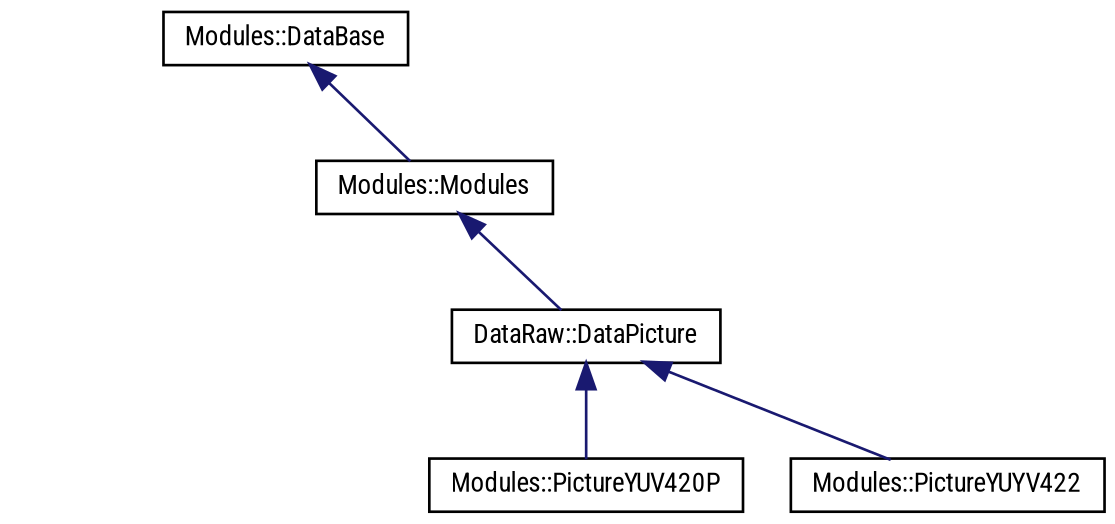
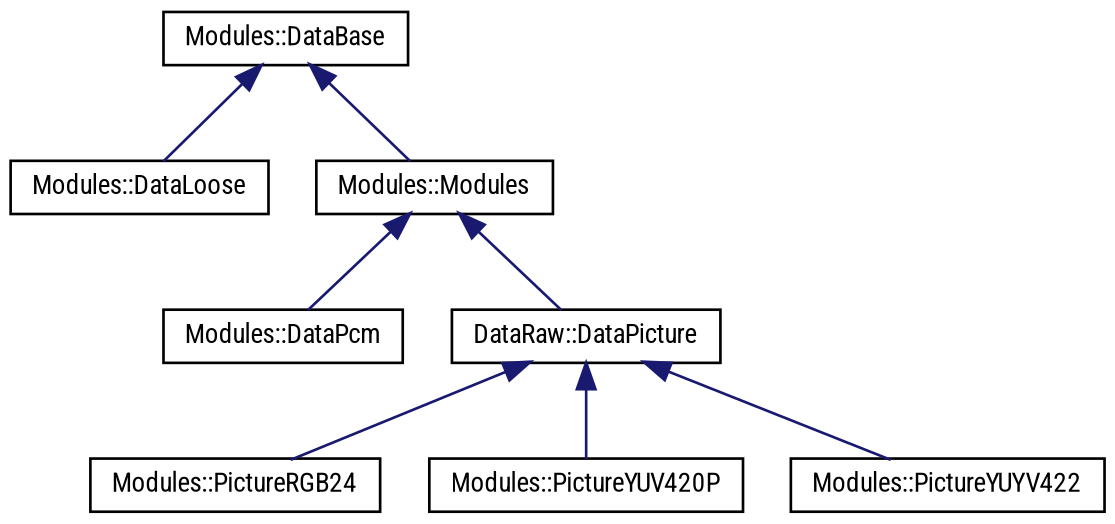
node "Modules::DataLoose": added
node "Modules::DataPcm": added
node "Modules::PictureRGB24": added
